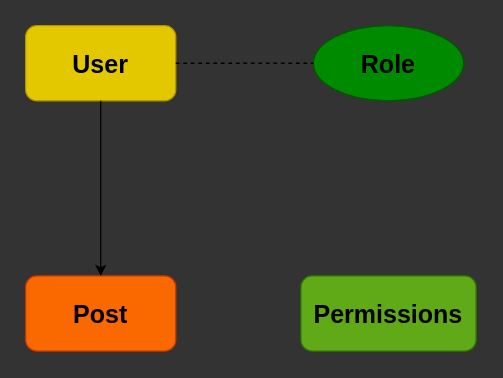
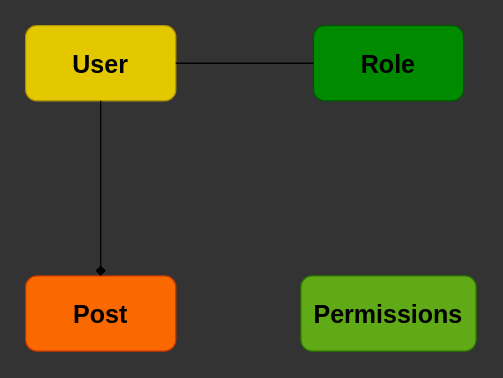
edge "User" -- "Role": style dashed -> solid
node "Role": shape ellipse -> rounded rectangle
edge "User" -> "Post": arrowhead classic -> diamond
